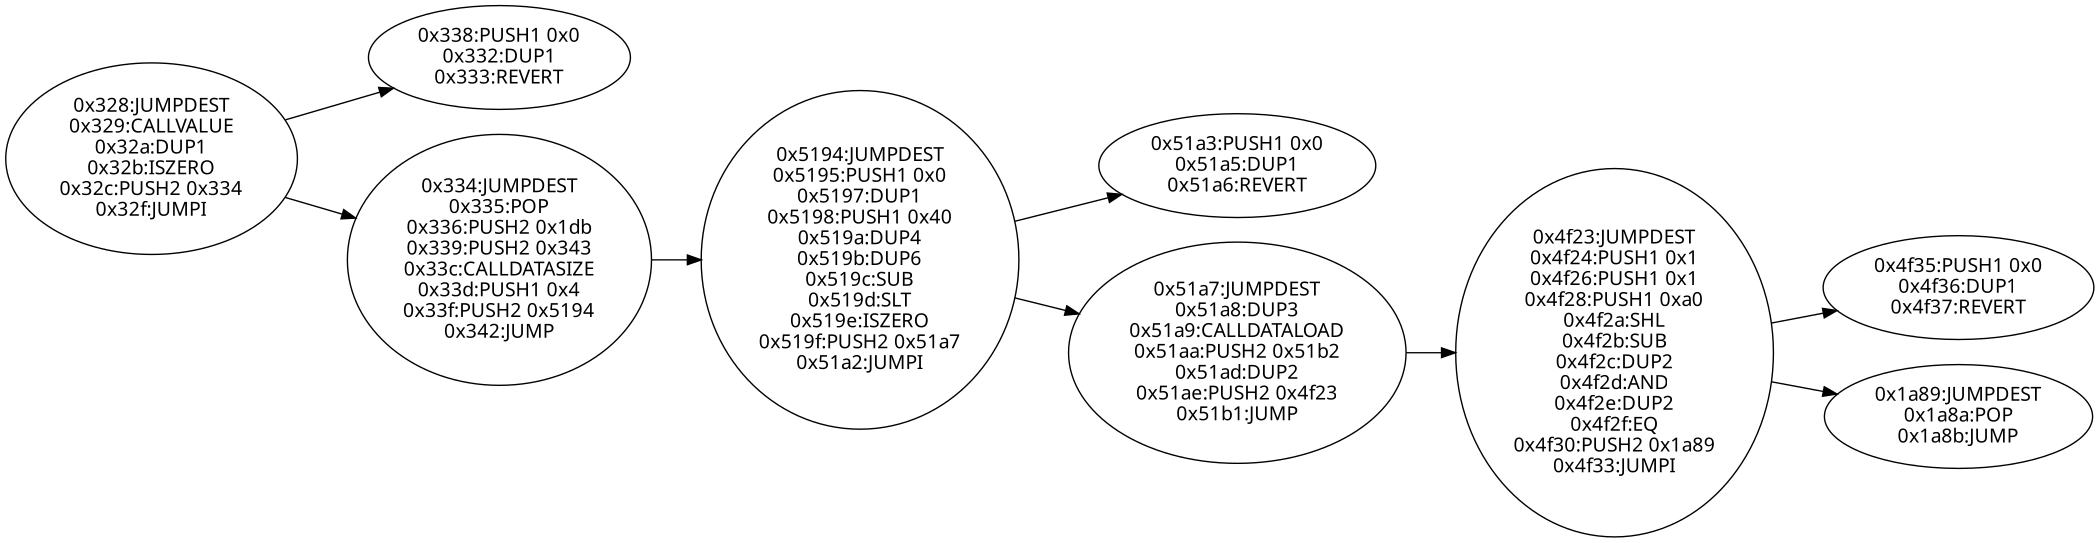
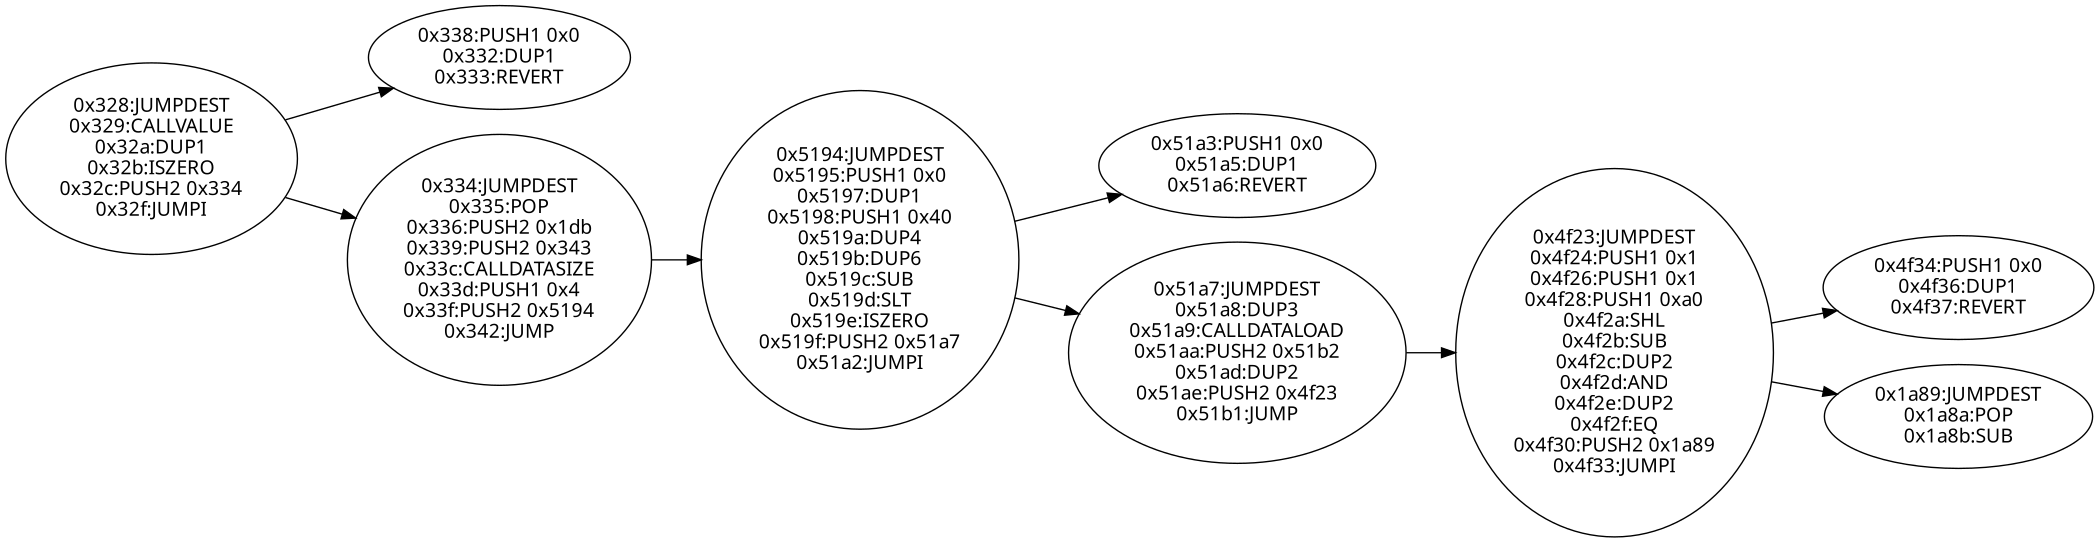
node "0x4f35:PUSH1 0x0 0x4f36:DUP1 0x4f37:REVERT": label "0x4f35:PUSH1 0x0 0x4f36:DUP1 0x4f37:REVERT" -> "0x4f34:PUSH1 0x0 0x4f36:DUP1 0x4f37:REVERT"
node "0x1a89:JUMPDEST 0x1a8a:POP 0x1a8b:JUMP": label "0x1a89:JUMPDEST 0x1a8a:POP 0x1a8b:JUMP" -> "0x1a89:JUMPDEST 0x1a8a:POP 0x1a8b:SUB"
